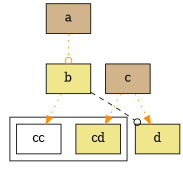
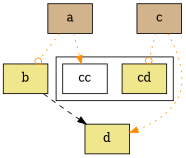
edge "c" -> "cd": arrowhead normal -> odot
edge "b" -> "d": arrowhead odot -> normal
edge "b" -> "cc": now "a" -> "cc"
